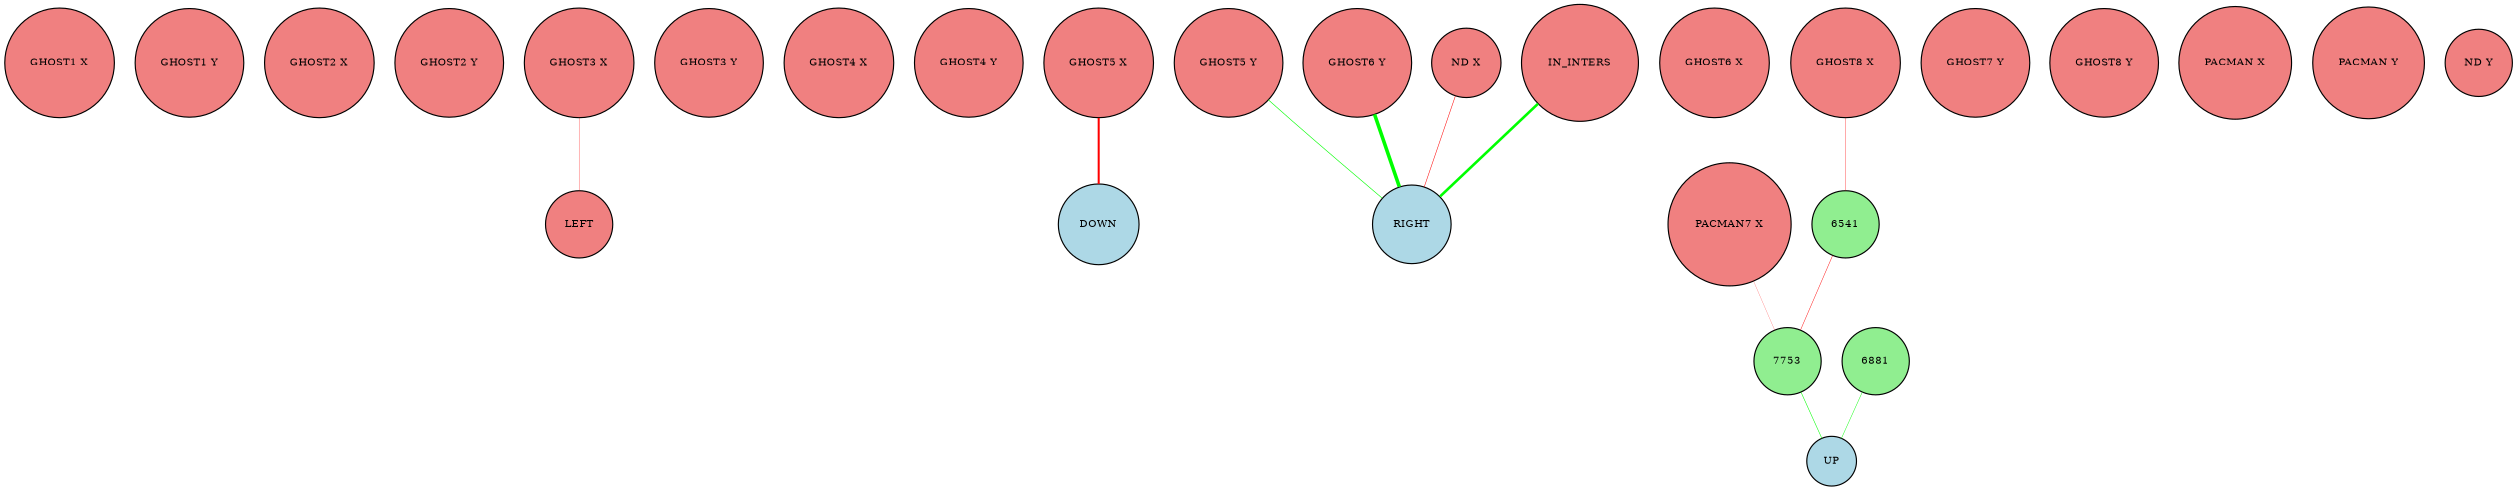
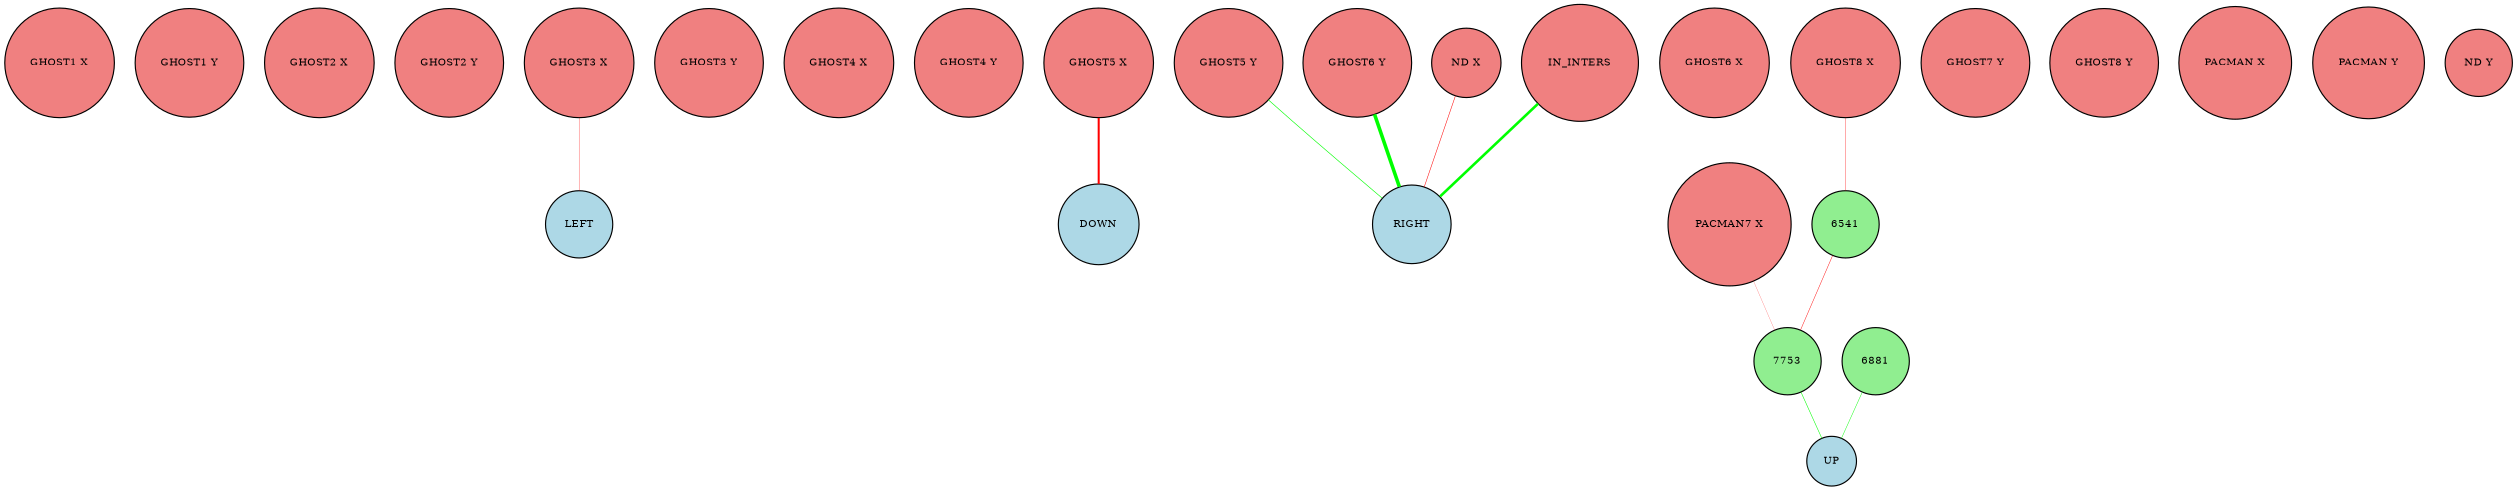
node "LEFT": fillcolor lightcoral -> lightblue
